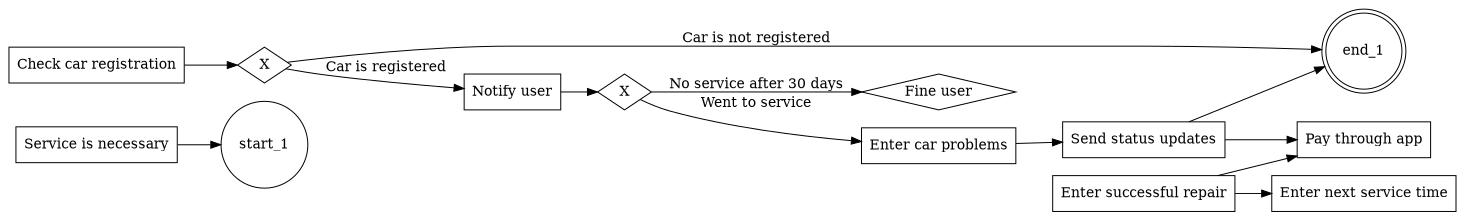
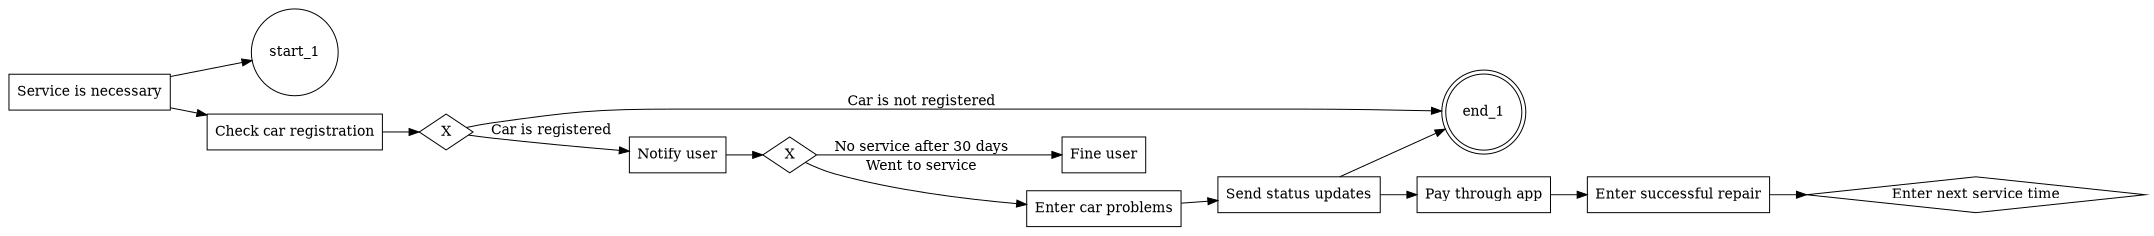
node "Fine user": shape diamond -> box
edge "Service is necessary" -> "Check car registration": added
edge "Enter successful repair" -> "Pay through app": reversed
node "Enter next service time": shape box -> diamond
